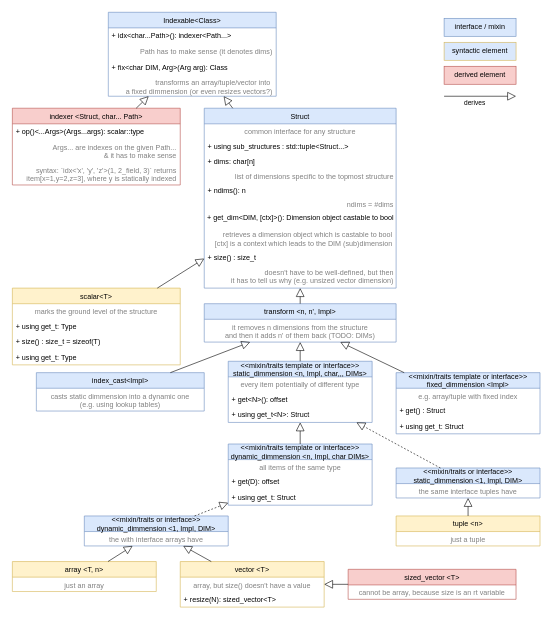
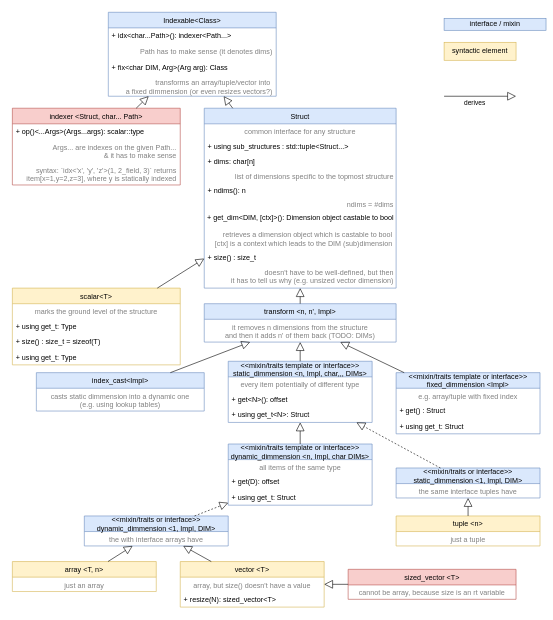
node "interface / mixin": size 72x18 -> 102x12
node "syntactic element": fillcolor #dae8fc -> #fff2cc
node "derived element": removed
